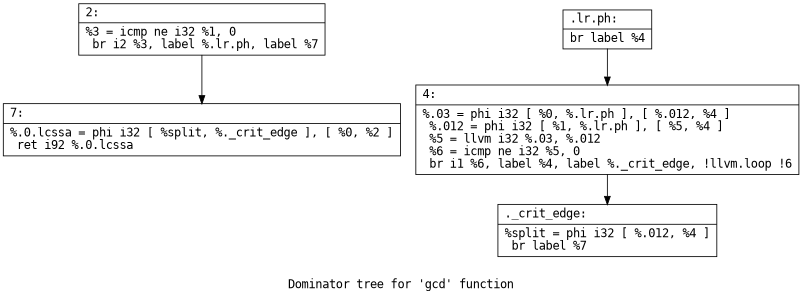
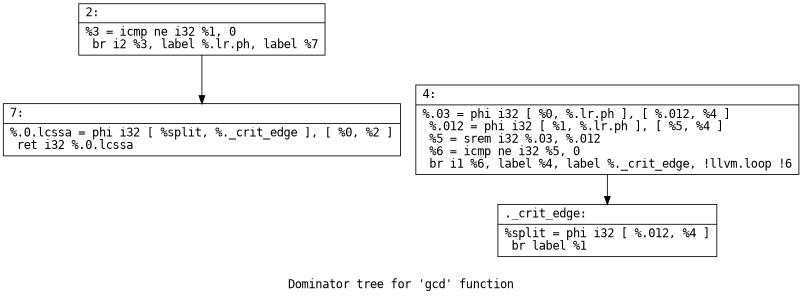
node ".lr.ph:": removed
node "4:": text "%5 = llvm i32 %.03, %.012" -> "%5 = srem i32 %.03, %.012"
node "7:": text "ret i92 %.0.lcssa" -> "ret i32 %.0.lcssa"
node "._crit_edge:": text "br label %7" -> "br label %1"
